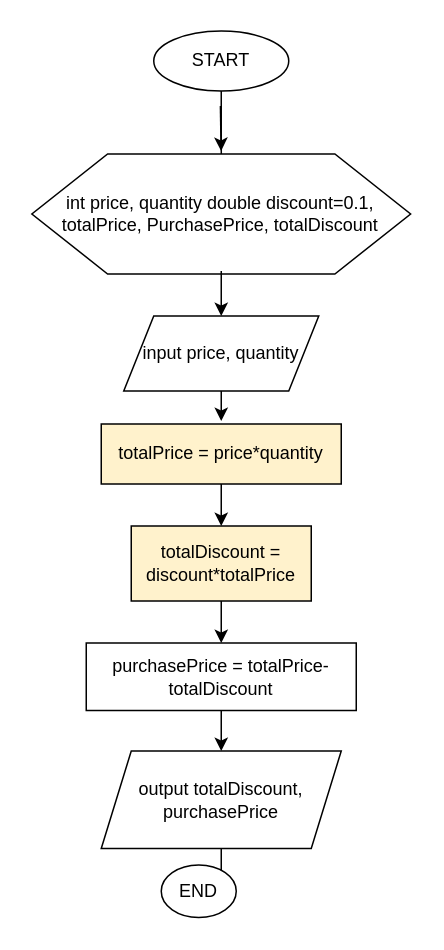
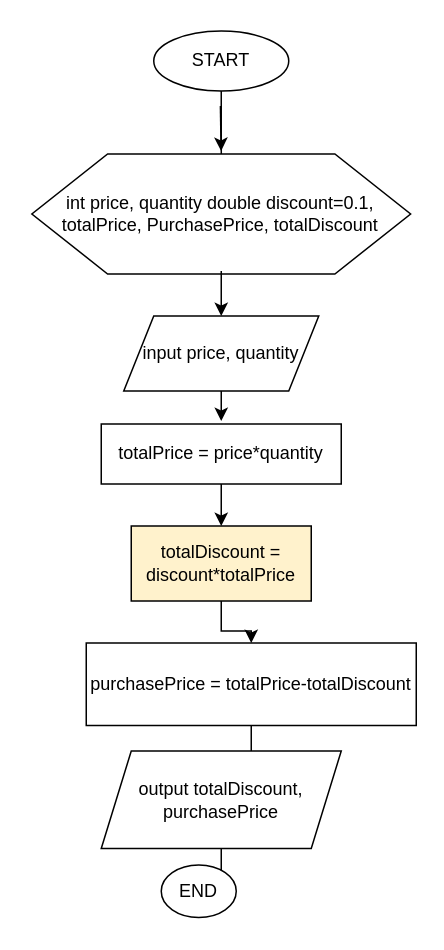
node "totalPrice = price*quantity": fillcolor #fff2cc -> #ffffff
node "purchasePrice = totalPrice-totalDiscount": size 270x68 -> 330x83
